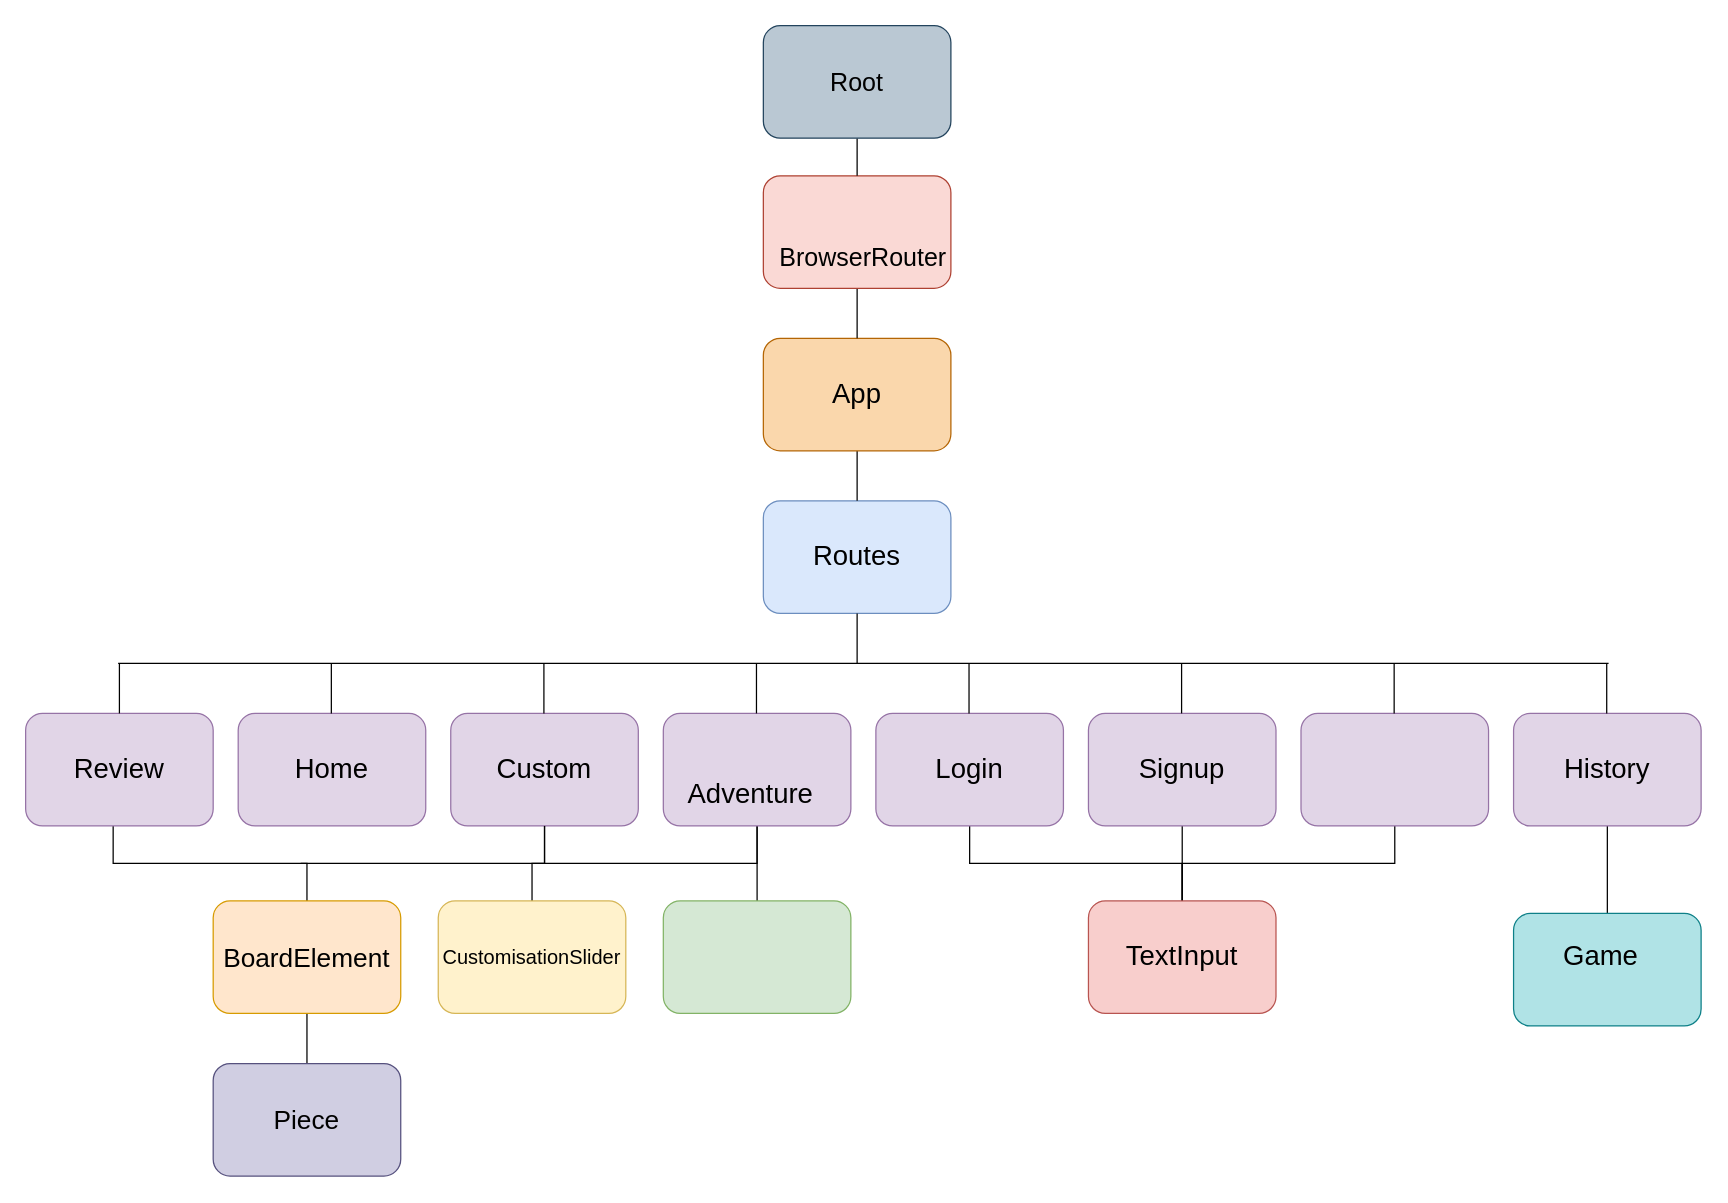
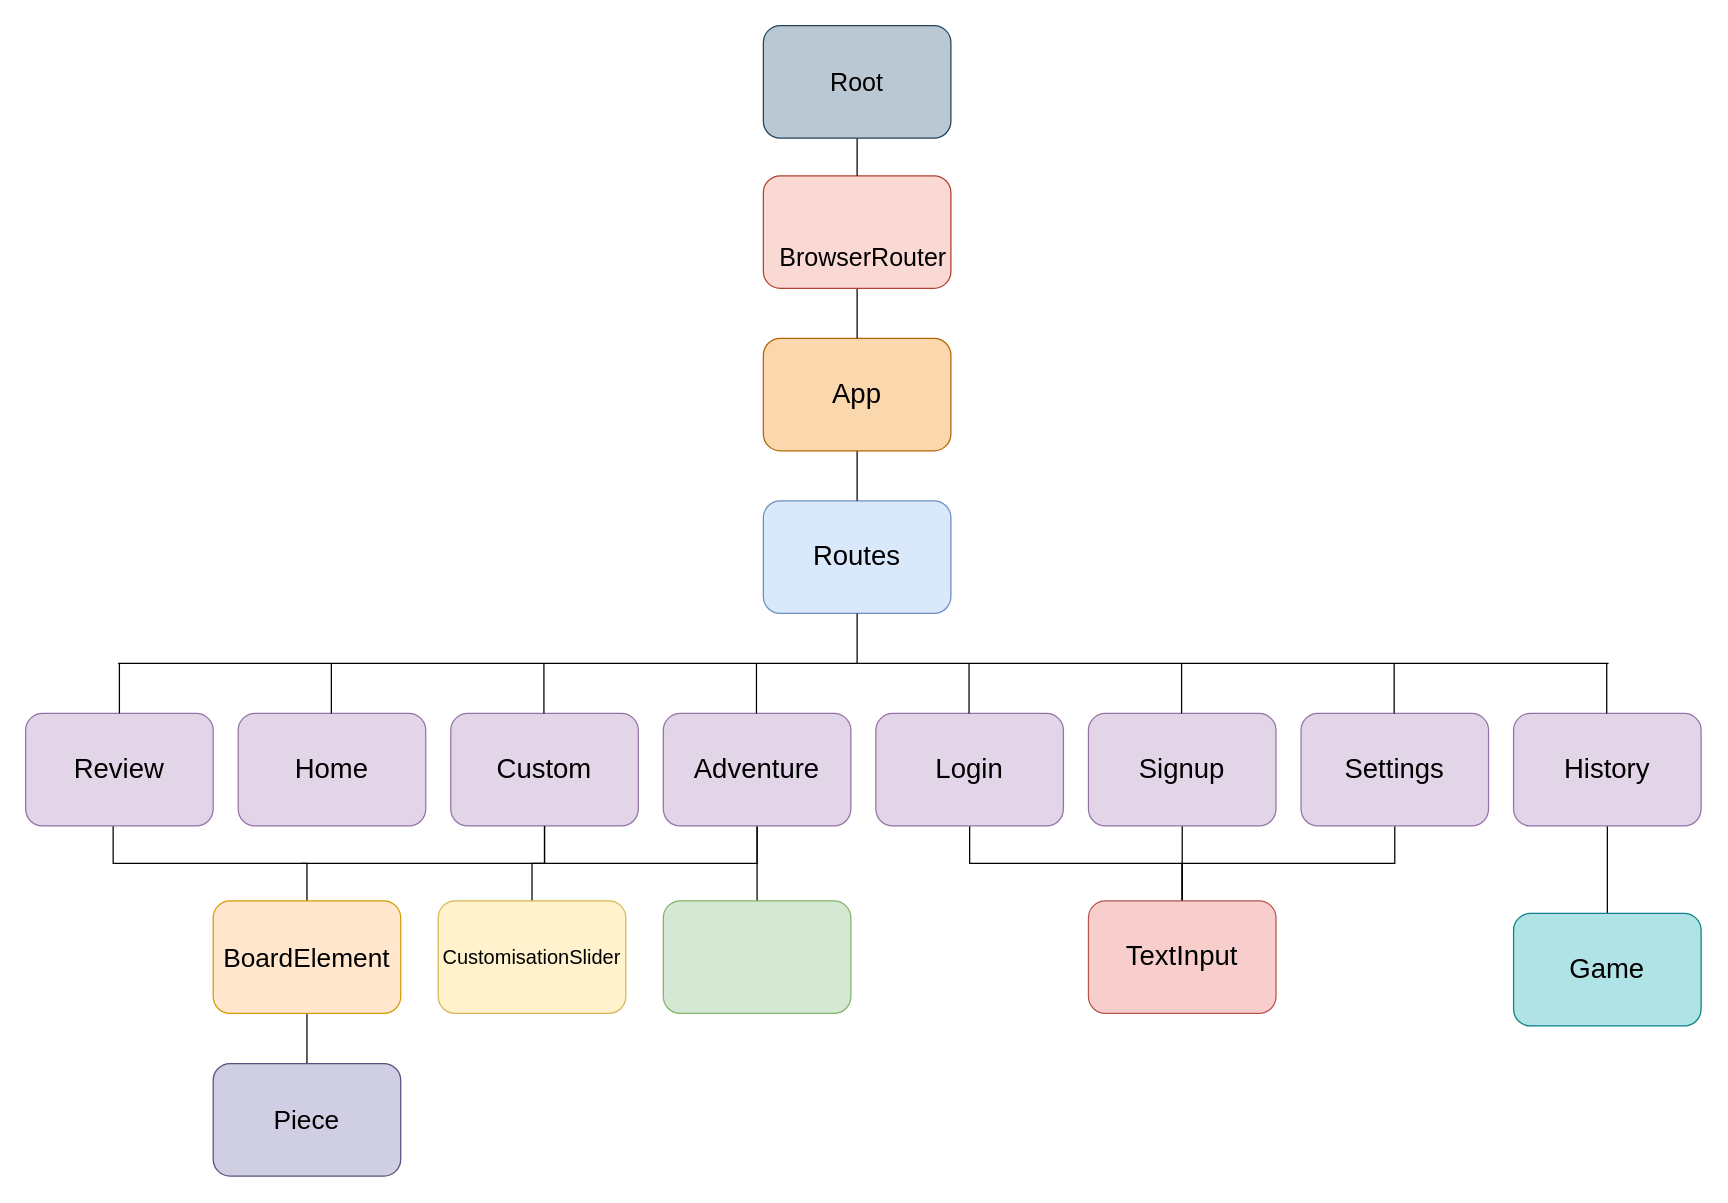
node "Settings": added
node "Adventure": moved (751, 794) -> (757, 769)
node "Game": moved (1601, 957) -> (1607, 969)
